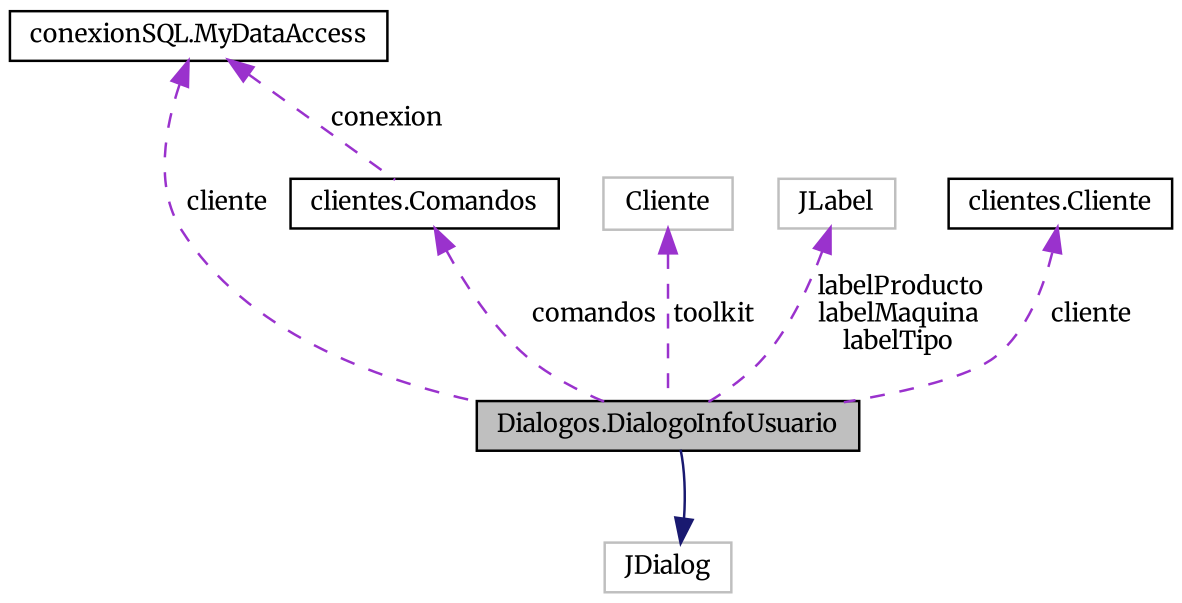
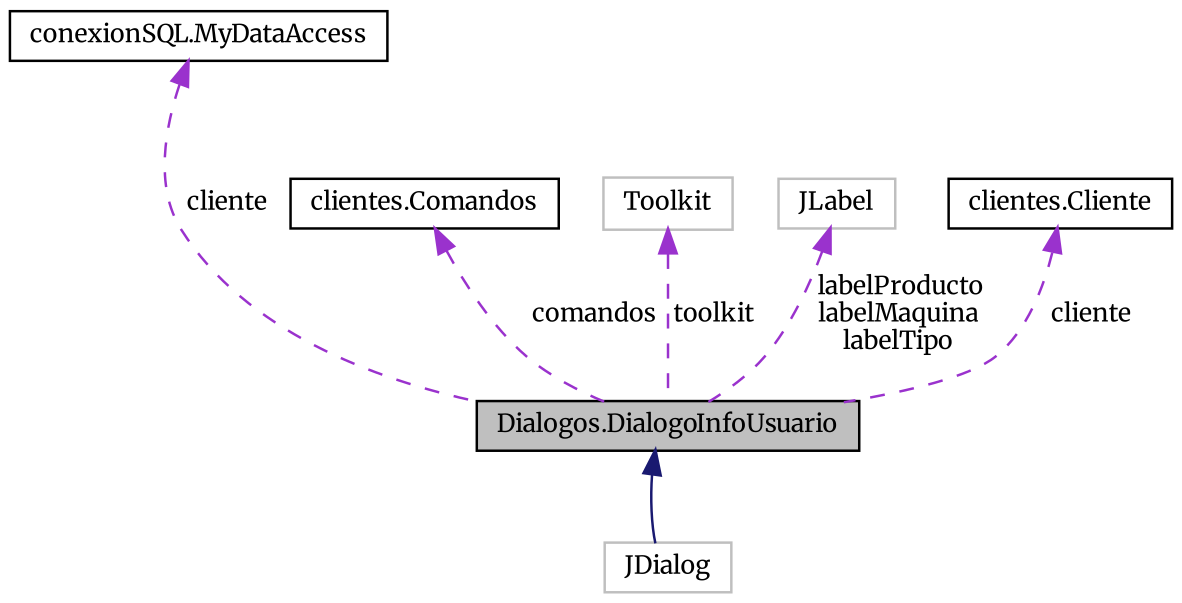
edge "clientes.Comandos" -> "conexionSQL.MyDataAccess": removed, label "conexion"
node "Cliente": label "Cliente" -> "Toolkit"
edge "Dialogos.DialogoInfoUsuario" -> "JDialog": reversed
